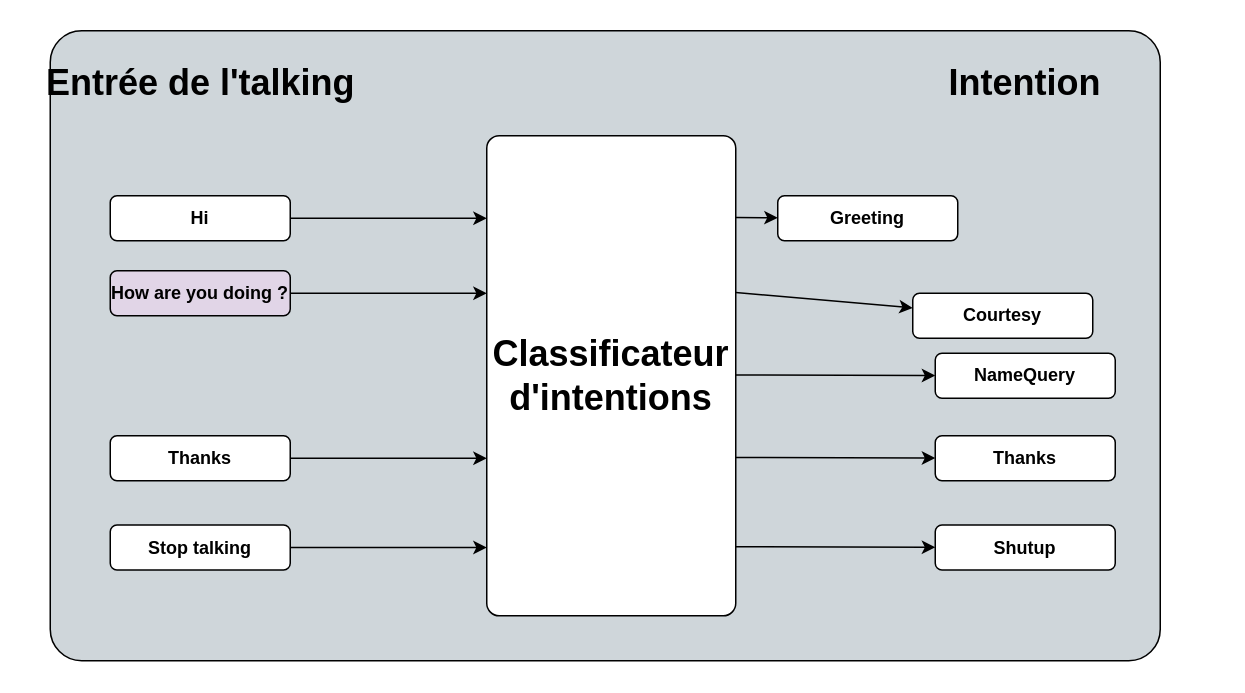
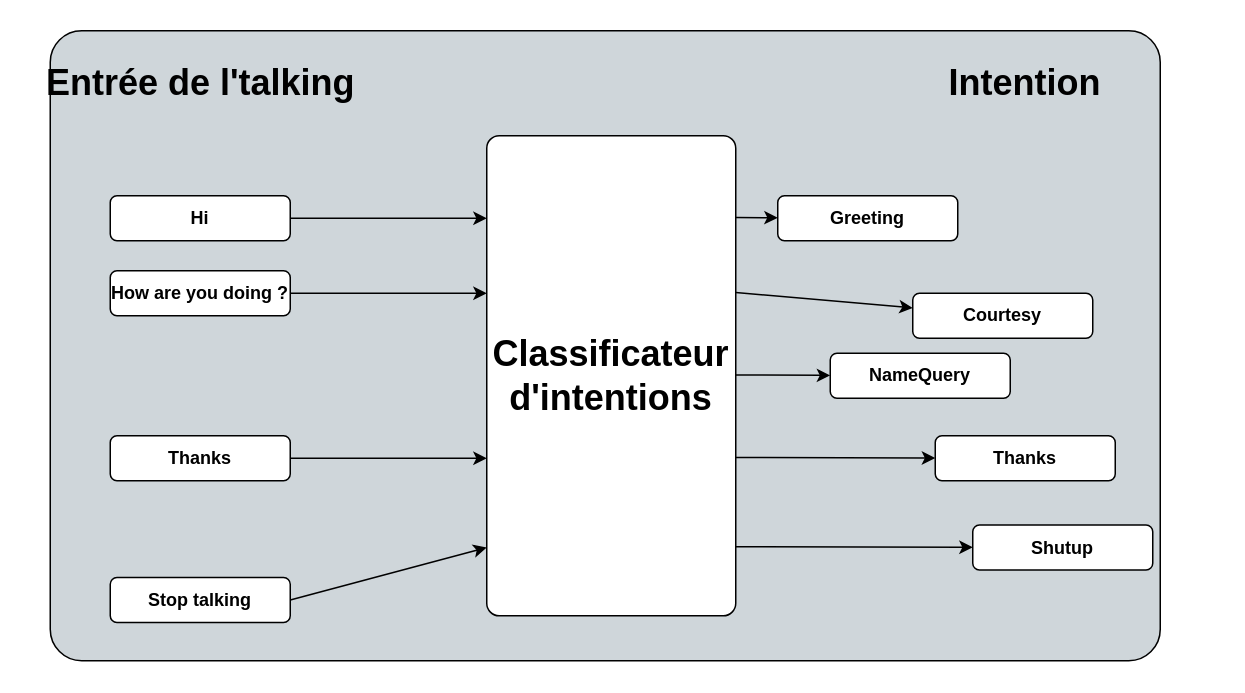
node "How are you doing ?": fillcolor #e1d5e7 -> #ffffff
node "NameQuery": moved (1025, 376) -> (920, 376)
node "Stop talking": moved (200, 548) -> (200, 600)
node "Shutup": moved (1025, 548) -> (1063, 548)
